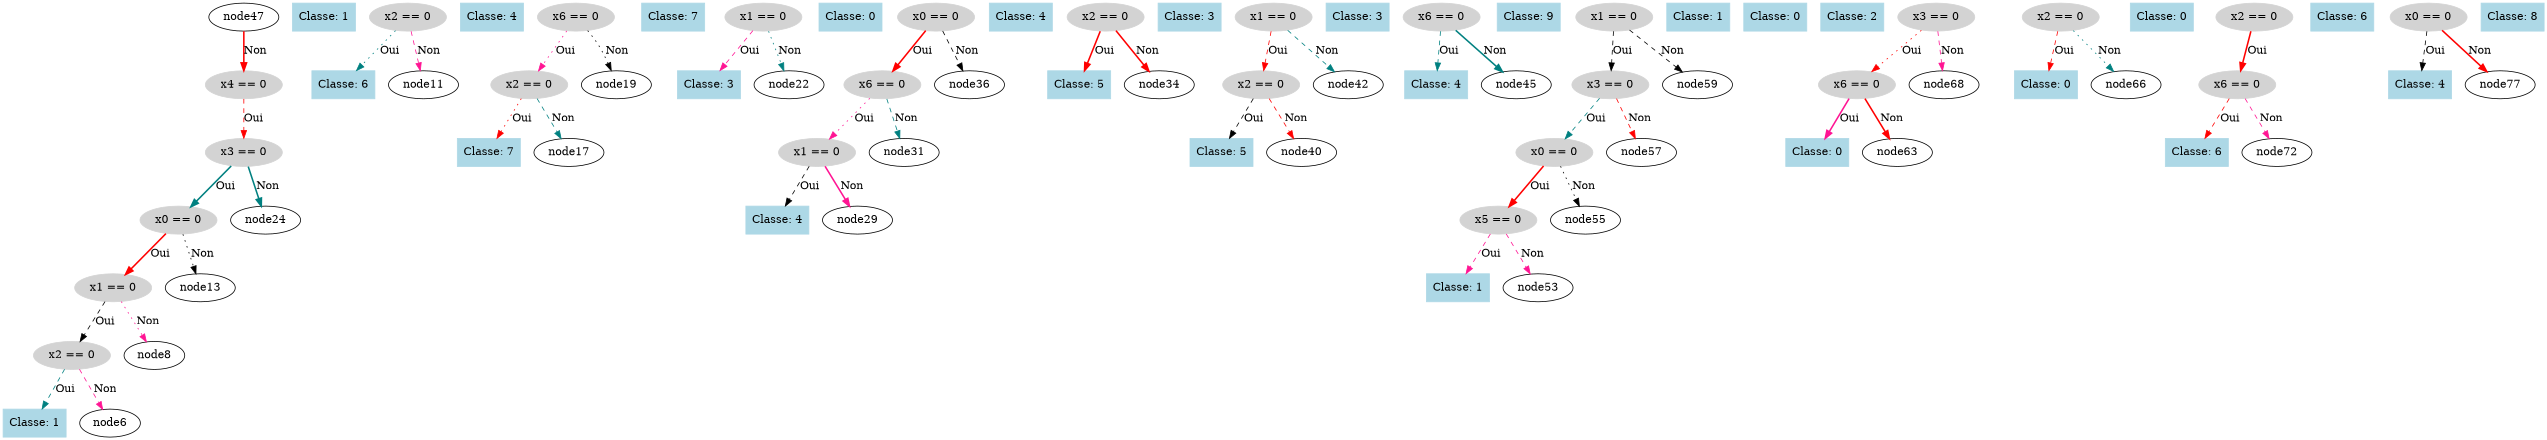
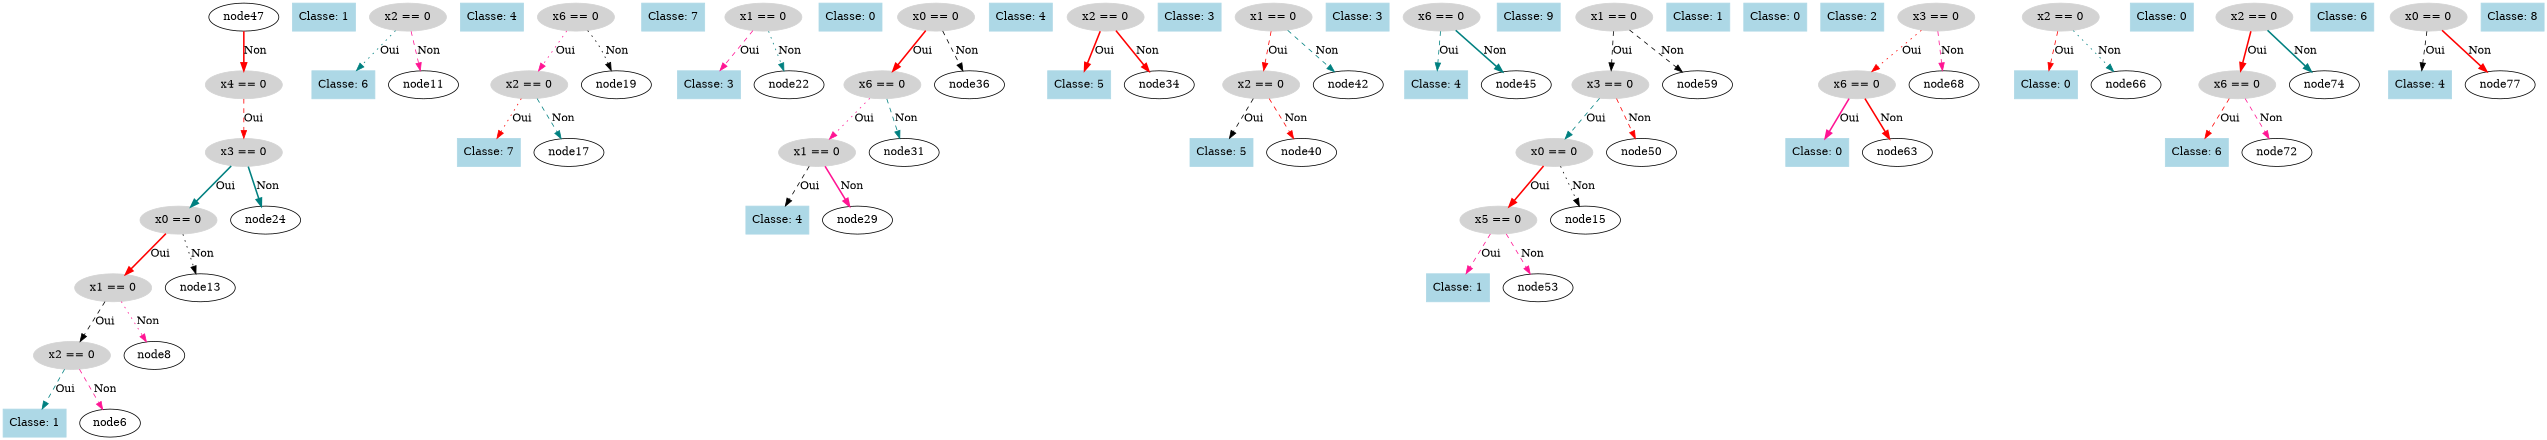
node "node74": added
node "node57": label "node57" -> "node50"
node "node55": label "node55" -> "node15"
